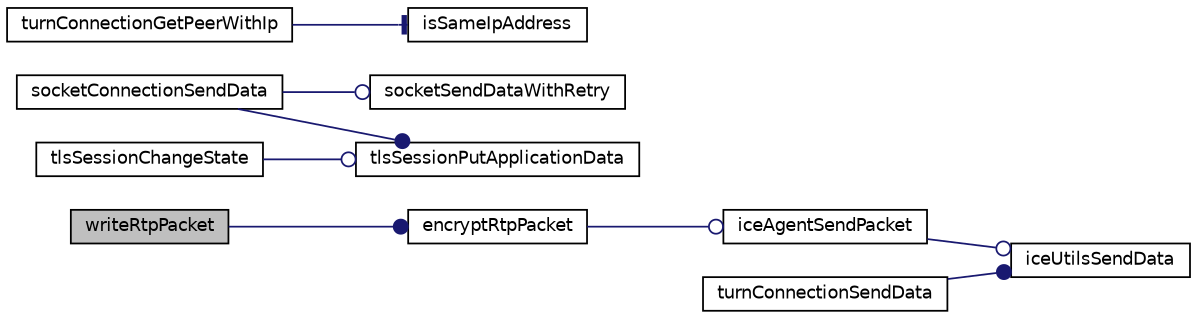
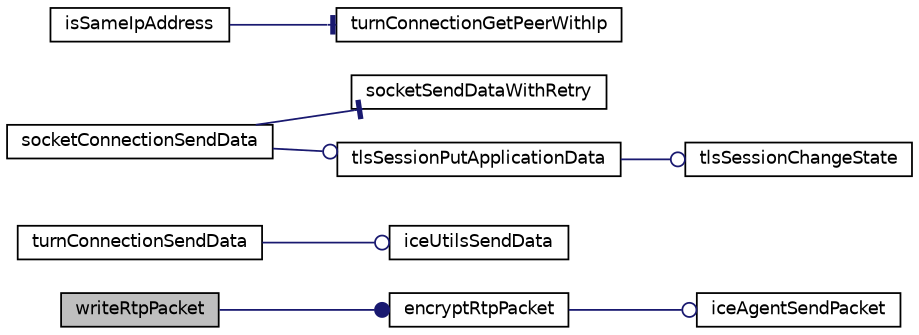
edge "turnConnectionGetPeerWithIp" -> "isSameIpAddress": reversed
edge "socketConnectionSendData" -> "socketSendDataWithRetry": arrowhead odot -> tee
edge "socketConnectionSendData" -> "tlsSessionPutApplicationData": arrowhead dot -> odot
edge "tlsSessionChangeState" -> "tlsSessionPutApplicationData": reversed
edge "iceAgentSendPacket" -> "iceUtilsSendData": removed
edge "turnConnectionSendData" -> "iceUtilsSendData": arrowhead dot -> odot
